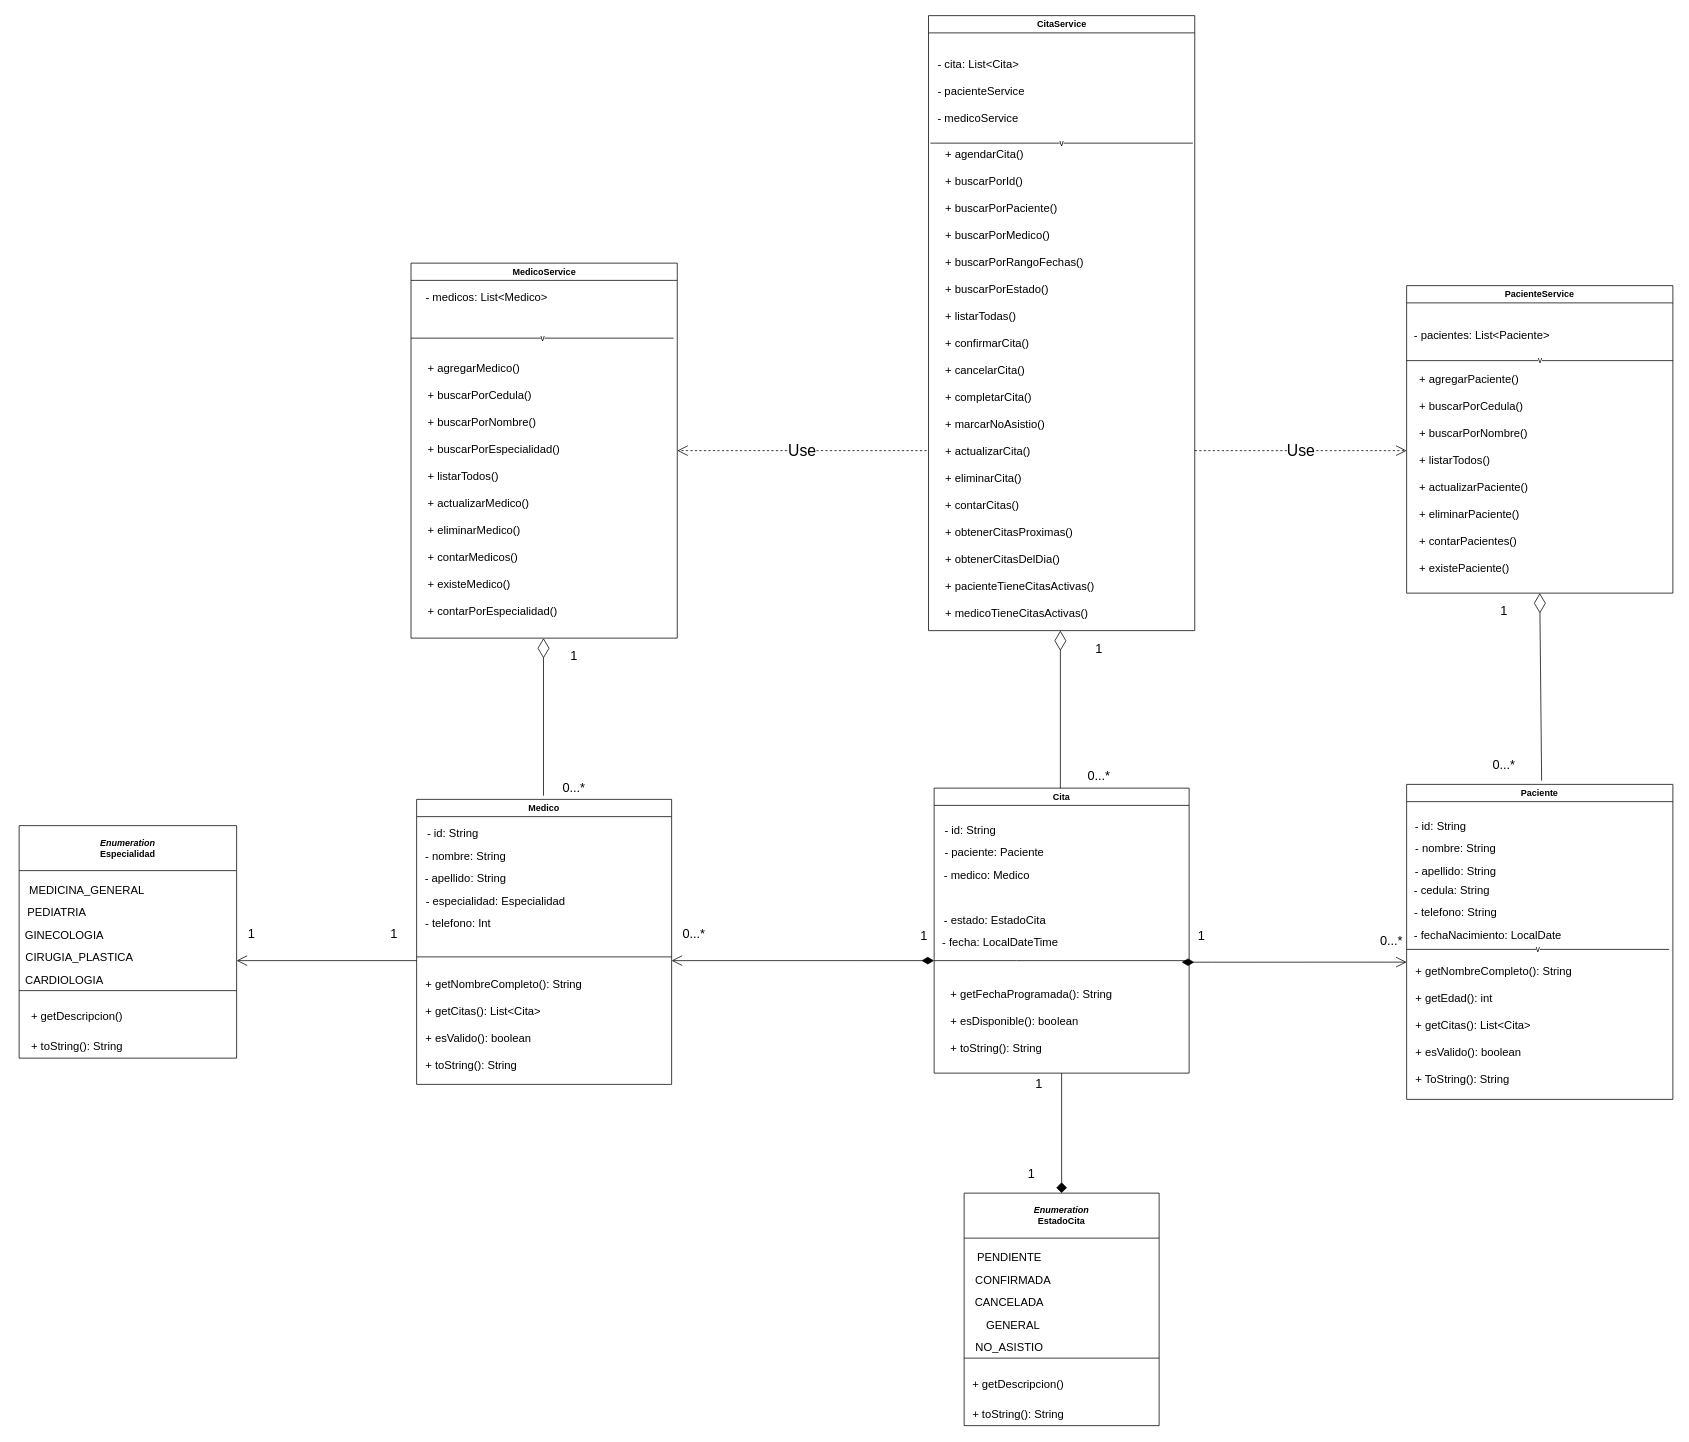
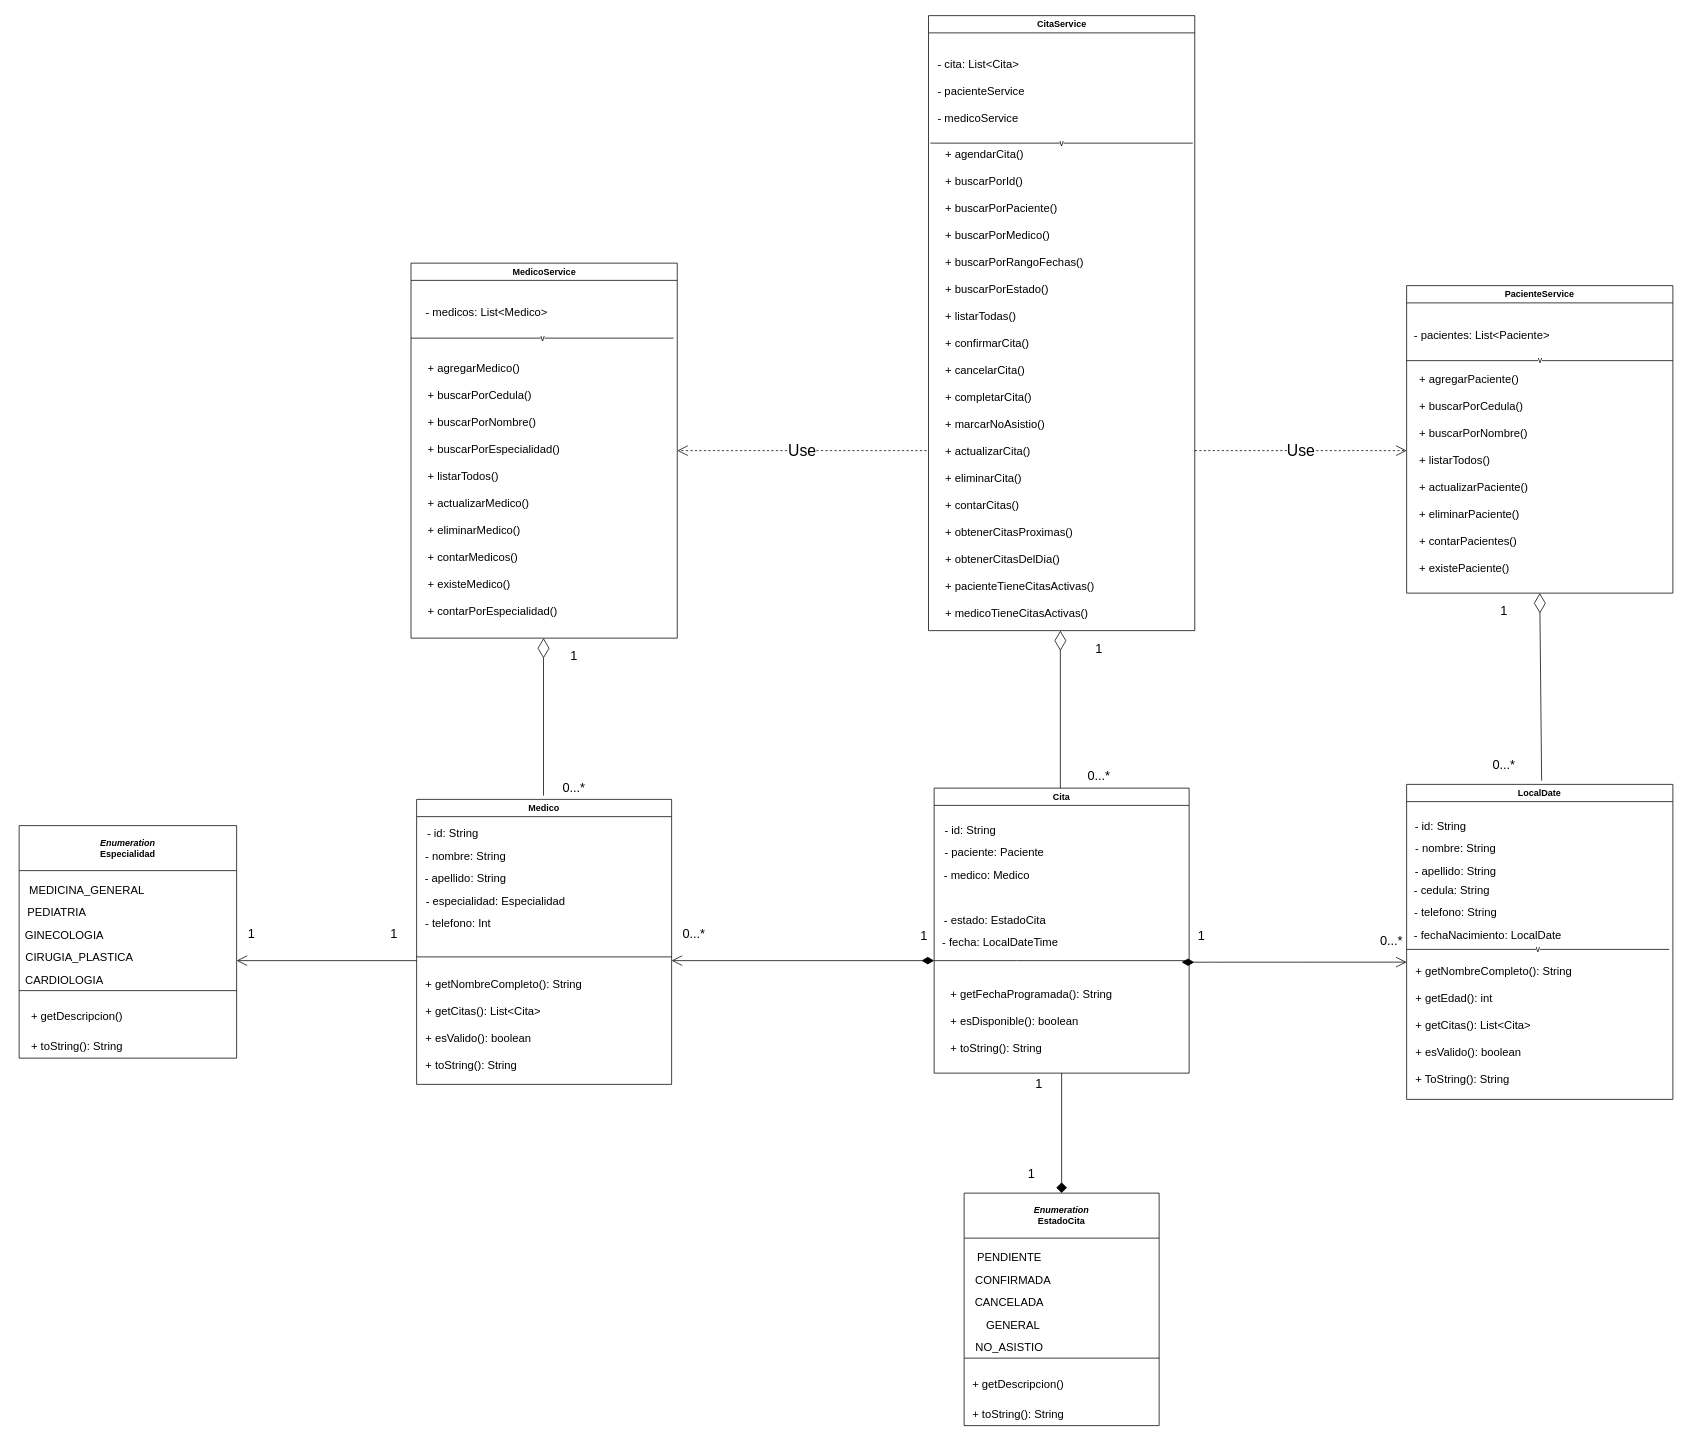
node "- medicos: List<Medico>": moved (486, 297) -> (486, 312)
node "Paciente": label "Paciente" -> "LocalDate"
